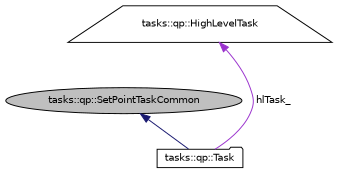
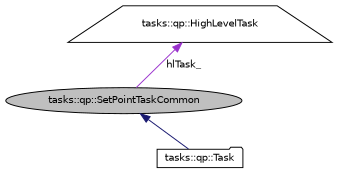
edge "tasks::qp::Task" -> "tasks::qp::HighLevelTask": now "tasks::qp::SetPointTaskCommon" -> "tasks::qp::HighLevelTask"
